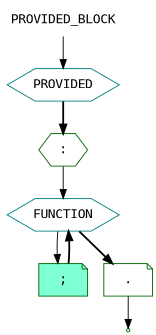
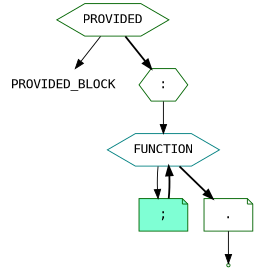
edge "PROVIDED_BLOCK" -> "PROVIDED": reversed
node "PROVIDED": color teal -> darkgreen
